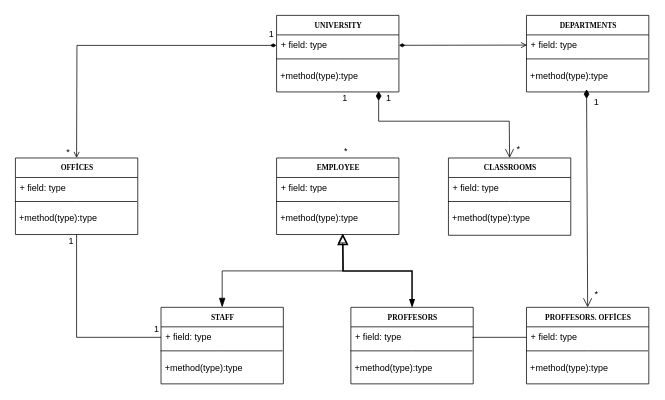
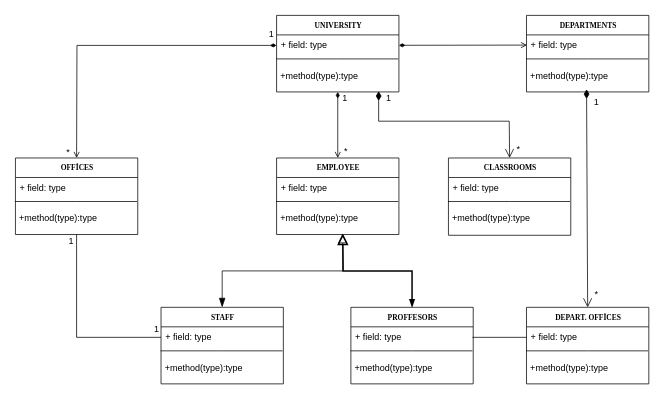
edge "UNIVERSITY" -- "EMPLOYEE": added
node "PROFFESORS. OFFİCES": label "PROFFESORS. OFFİCES" -> "DEPART. OFFİCES"
